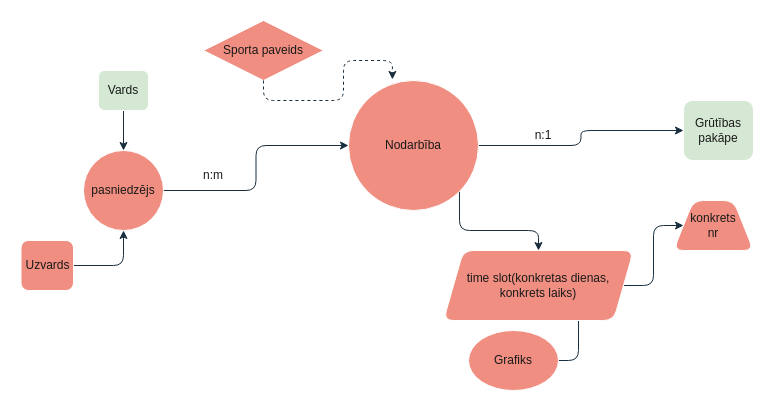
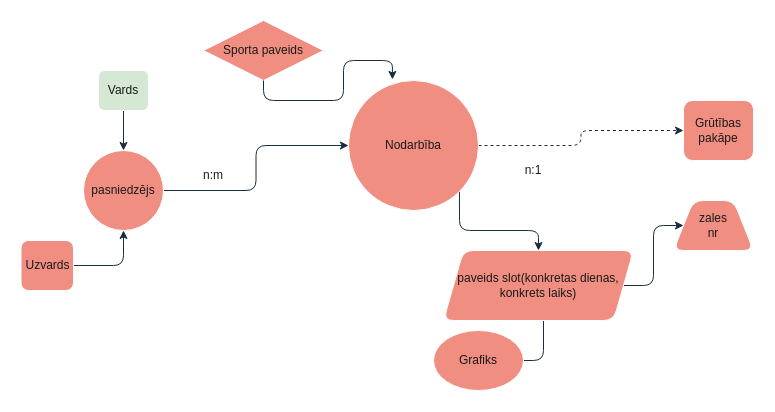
edge "Sporta paveids" -> "Nodarbība": style dashed -> solid
node "Grūtības pakāpe": fillcolor #d5e8d4 -> #f08e81
node "n:1": moved (544, 136) -> (534, 171)
edge "Nodarbība" -> "Grūtības pakāpe": style solid -> dashed
node "konkrets nr": label "konkrets nr" -> "zales nr"
node "time slot(konkretas dienas, konkrets laiks)": label "time slot(konkretas dienas, konkrets laiks)" -> "paveids slot(konkretas dienas, konkrets laiks)"
node "Grafiks": moved (514, 361) -> (479, 361)
